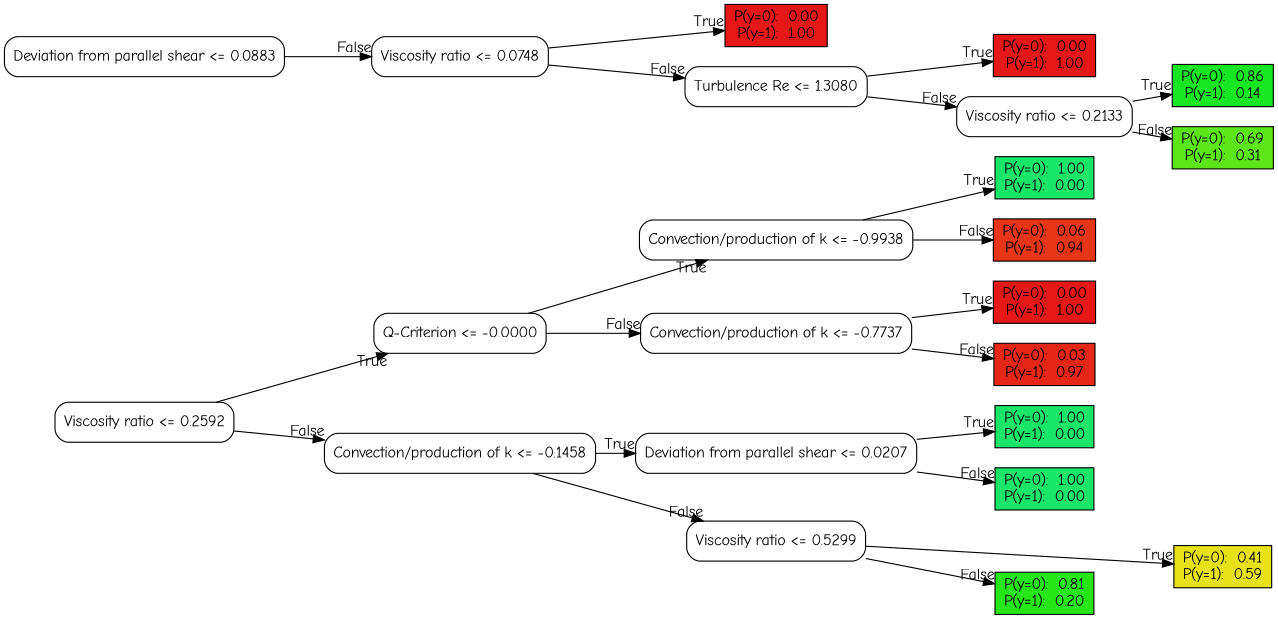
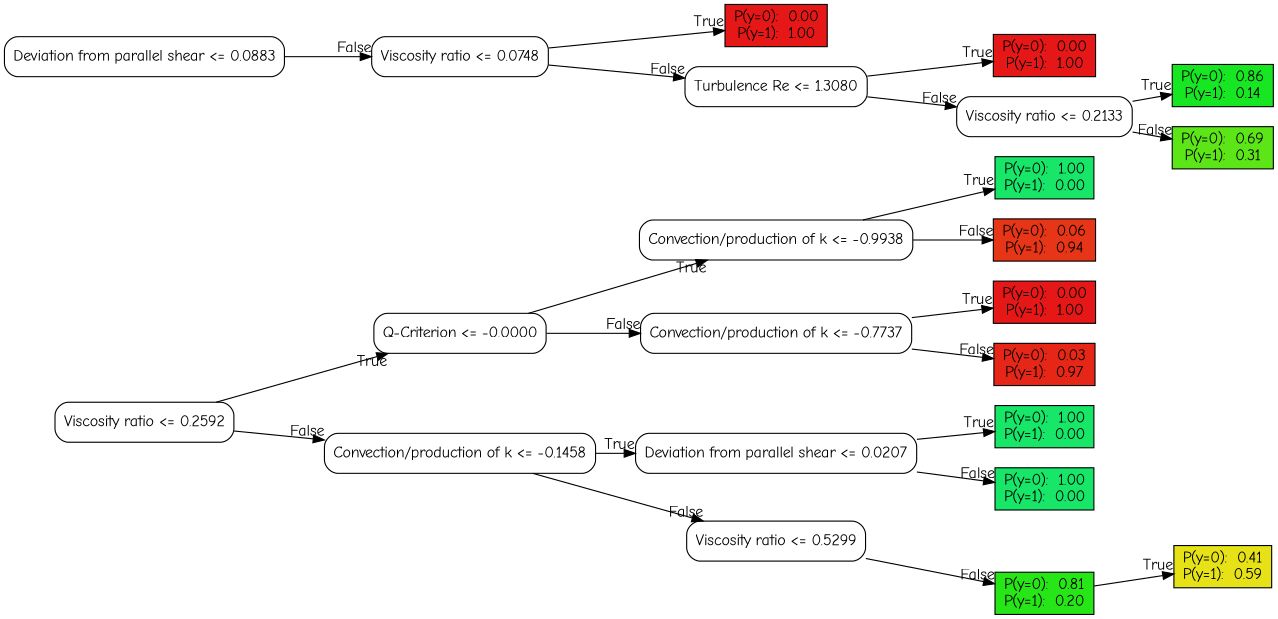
edge "Viscosity ratio <= 0.5299" -> "P(y=0):  0.41 P(y=1):  0.59": now "P(y=0):  0.81 P(y=1):  0.20" -> "P(y=0):  0.41 P(y=1):  0.59"
